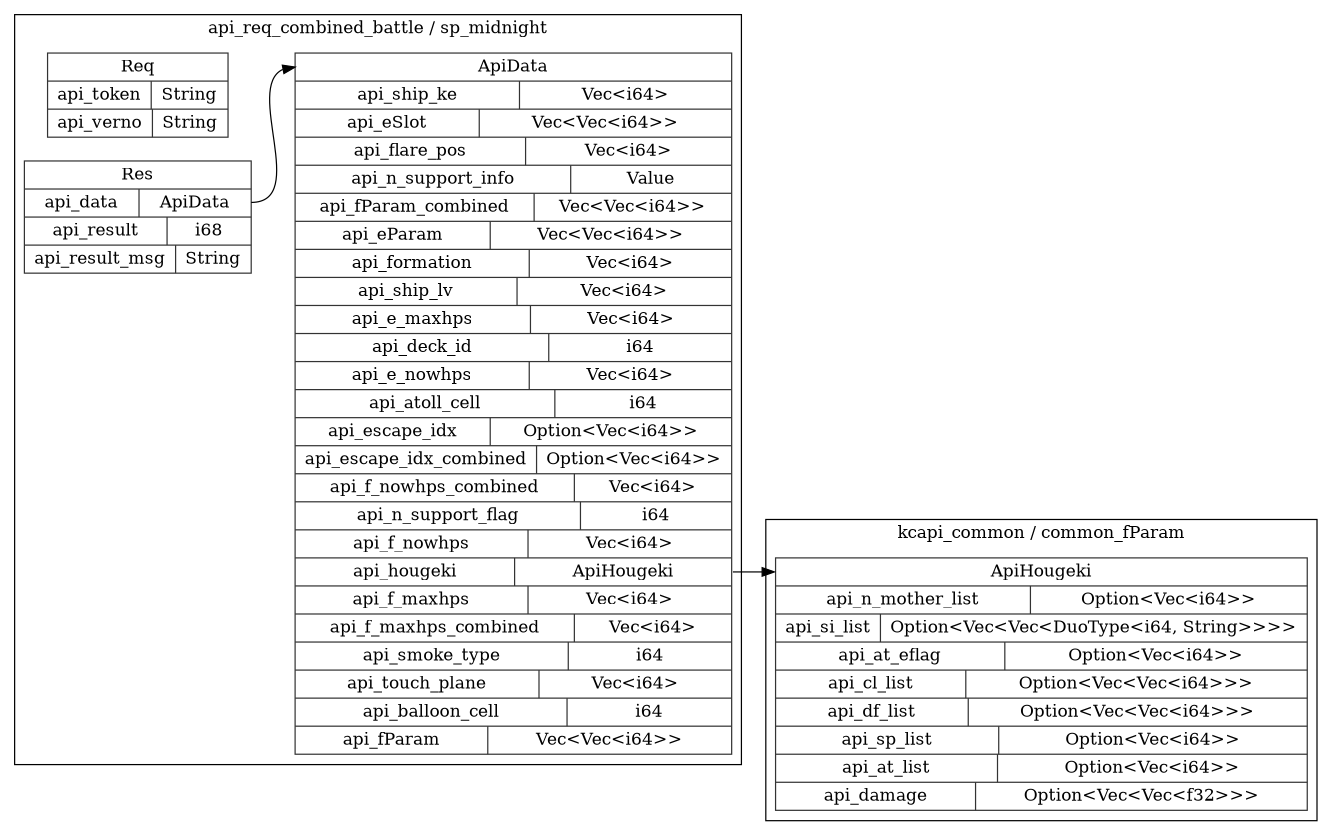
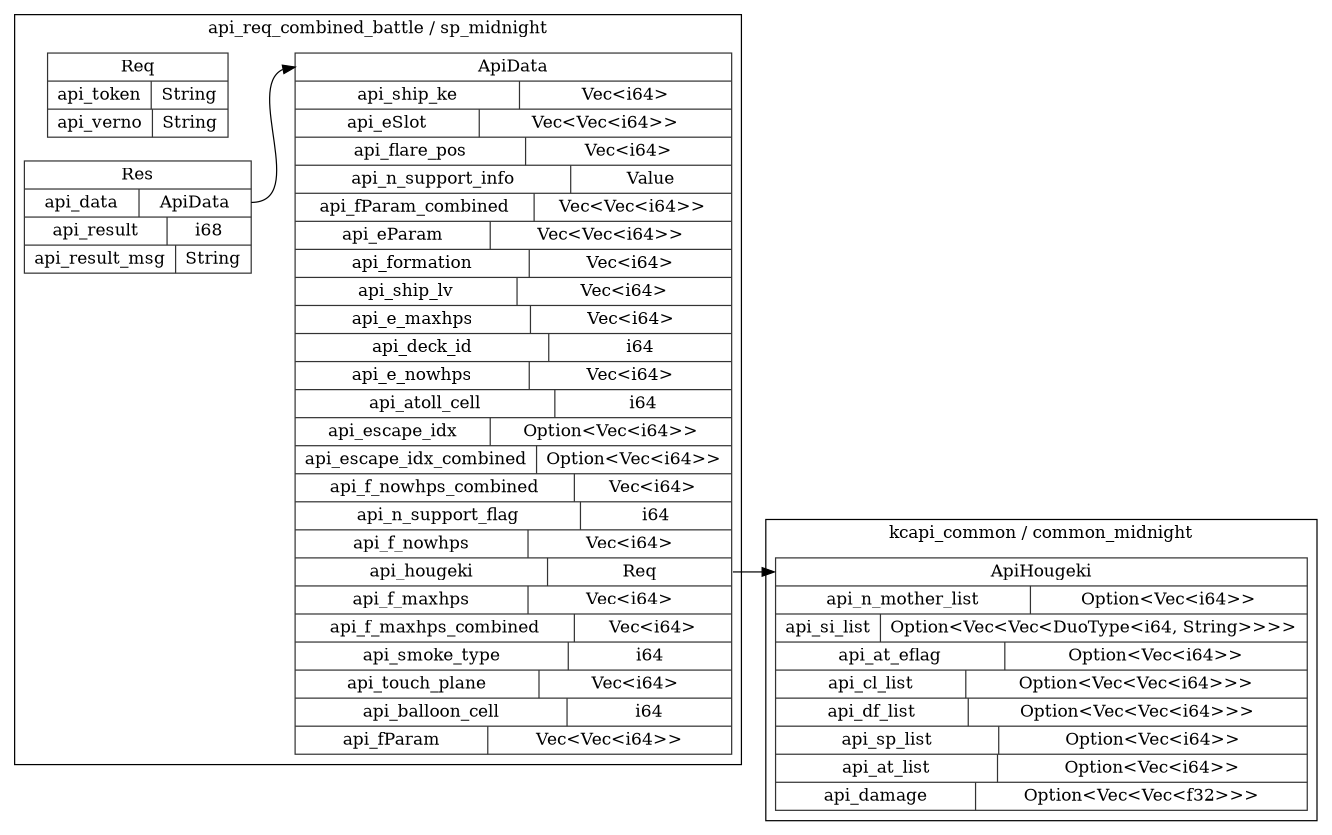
cluster "kcapi_common / common_fParam": label "kcapi_common / common_fParam" -> "kcapi_common / common_midnight"
node "ApiData": text "ApiHougeki" -> "Req"
